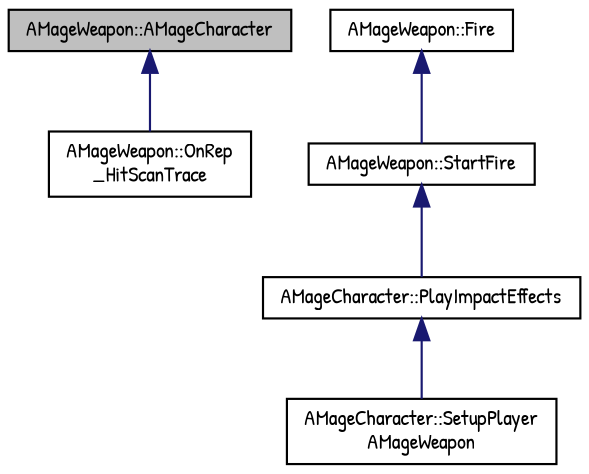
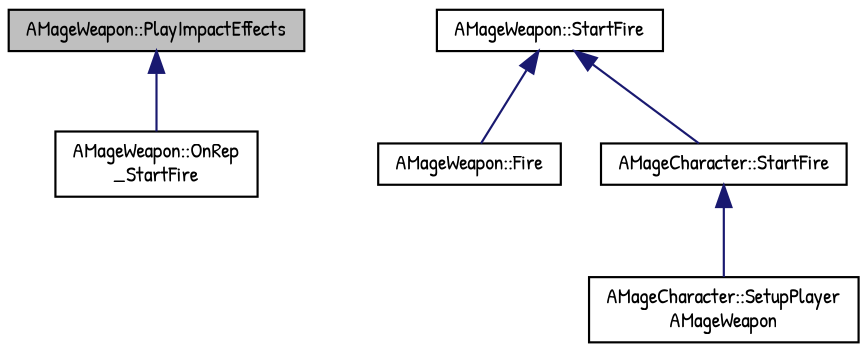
node "AMageWeapon::AMageCharacter": label "AMageWeapon::AMageCharacter" -> "AMageWeapon::PlayImpactEffects"
edge "AMageWeapon::StartFire" -> "AMageWeapon::Fire": reversed
node "AMageWeapon::OnRep _HitScanTrace": label "AMageWeapon::OnRep _HitScanTrace" -> "AMageWeapon::OnRep _StartFire"
node "AMageCharacter::PlayImpactEffects": label "AMageCharacter::PlayImpactEffects" -> "AMageCharacter::StartFire"
